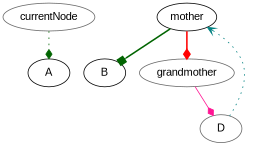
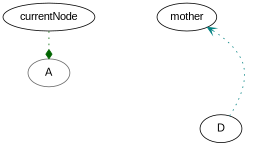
node "currentNode": color gray40 -> black
node "A": color black -> gray40
node "B": removed
node "grandmother": removed
node "D": color gray40 -> black
